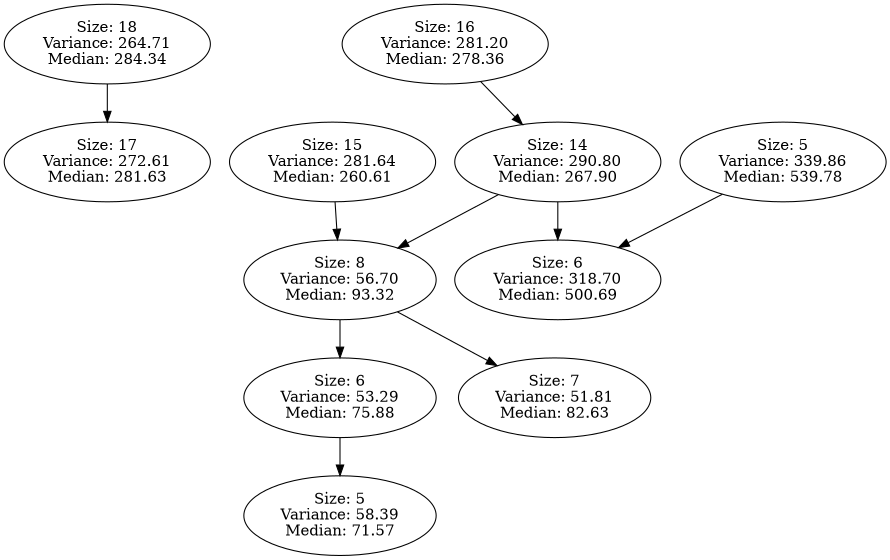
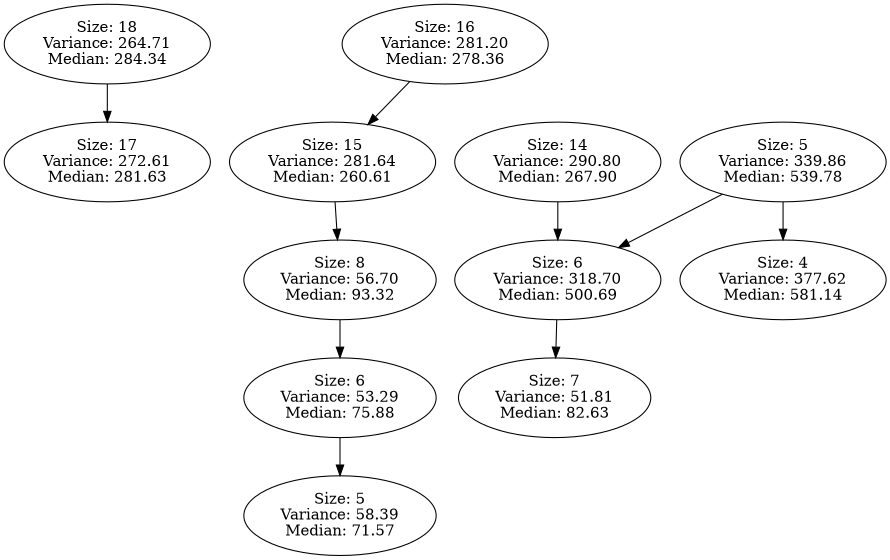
edge "Size: 16 Variance: 281.20 Median: 278.36" -> "Size: 14 Variance: 290.80 Median: 267.90": now "Size: 16 Variance: 281.20 Median: 278.36" -> "Size: 15 Variance: 281.64 Median: 260.61"
edge "Size: 14 Variance: 290.80 Median: 267.90" -> "Size: 8 Variance: 56.70 Median: 93.32": removed
node "Size: 4 Variance: 377.62 Median: 581.14": added
edge "Size: 8 Variance: 56.70 Median: 93.32" -> "Size: 7 Variance: 51.81 Median: 82.63": now "Size: 6 Variance: 318.70 Median: 500.69" -> "Size: 7 Variance: 51.81 Median: 82.63"
